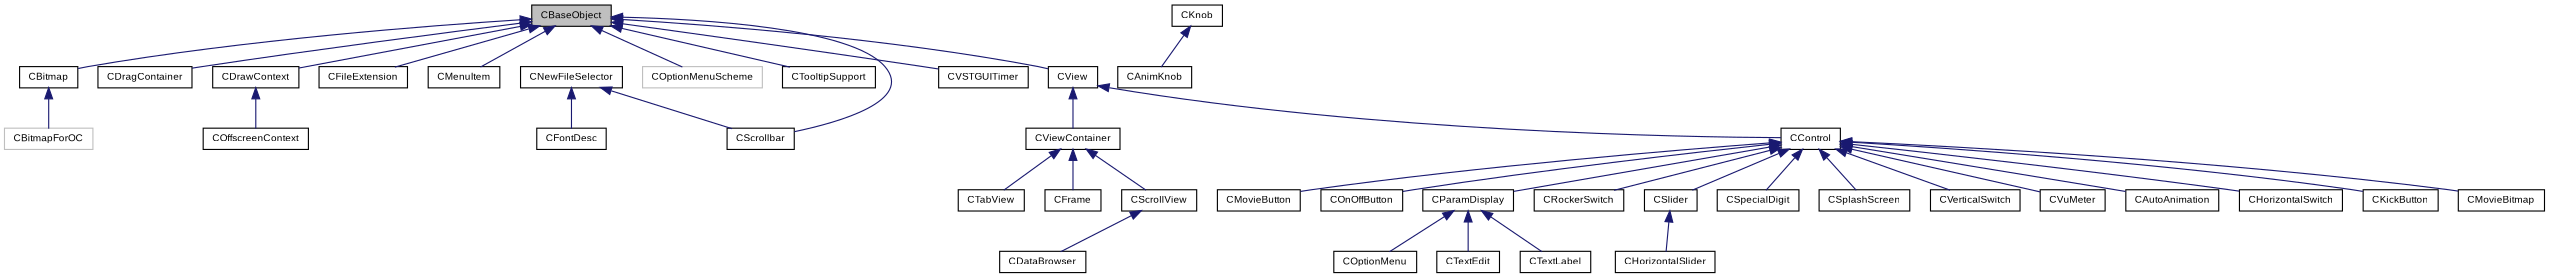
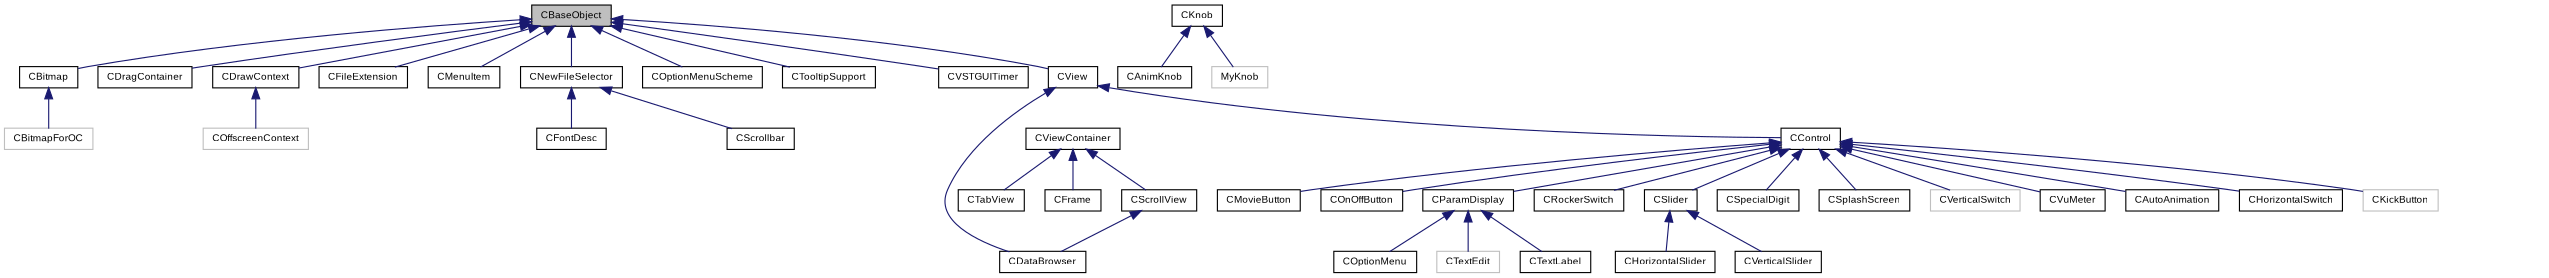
edge "CScrollbar" -> "CBaseObject": now "CNewFileSelector" -> "CBaseObject"
node "COptionMenuScheme": color grey75 -> black
node "MyKnob": added
edge "CViewContainer" -> "CView": now "CDataBrowser" -> "CView"
node "COffscreenContext": color black -> grey75
node "CVerticalSwitch": color black -> grey75
node "CKickButton": color black -> grey75
node "CMovieBitmap": removed
node "CTextEdit": color black -> grey75
node "CVerticalSlider": added
